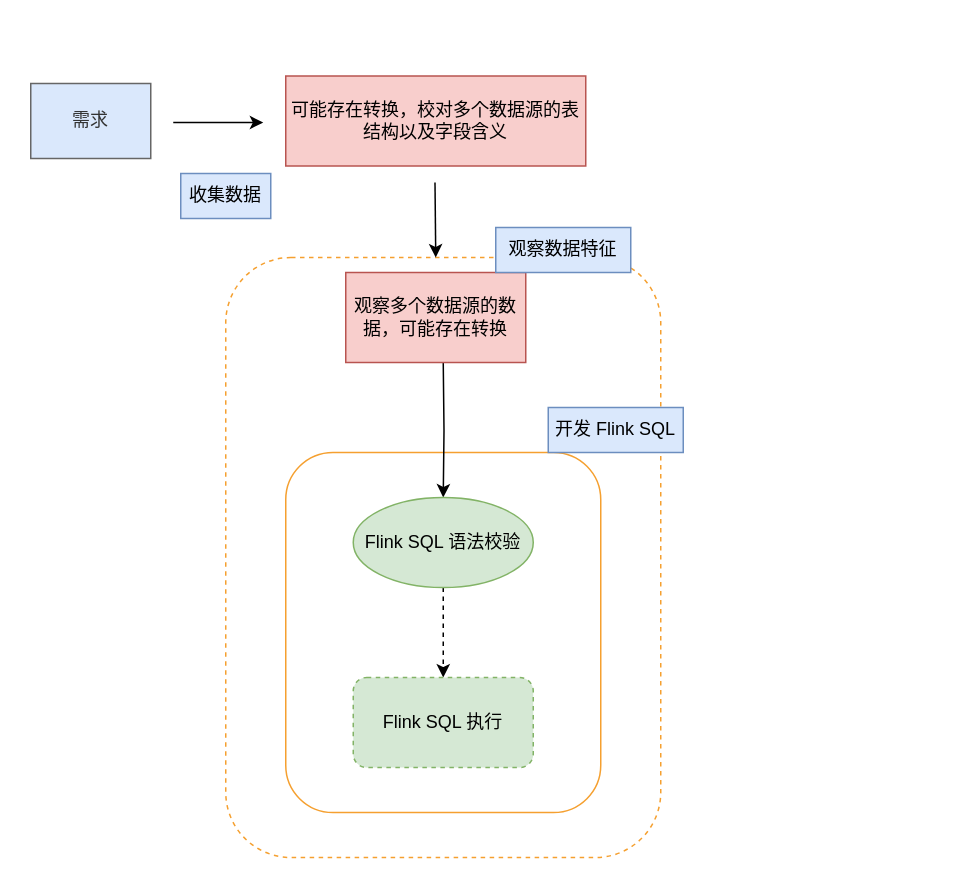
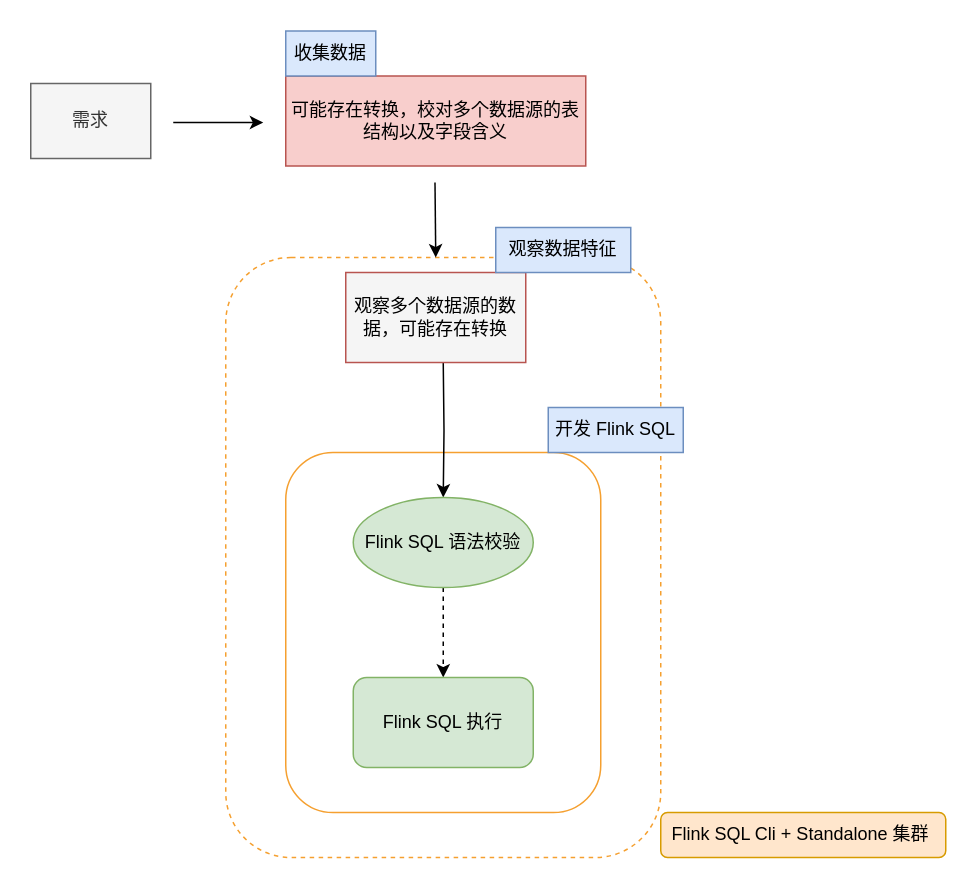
node "需求": fillcolor #dae8fc -> #f5f5f5
node "收集数据": moved (226, 196) -> (331, 53)
node "观察多个数据源的数据，可能存在转换": fillcolor #f8cecc -> #f5f5f5
node "Flink SQL 执行": style dashed -> solid
node "Flink SQL Cli + Standalone 集群": added
